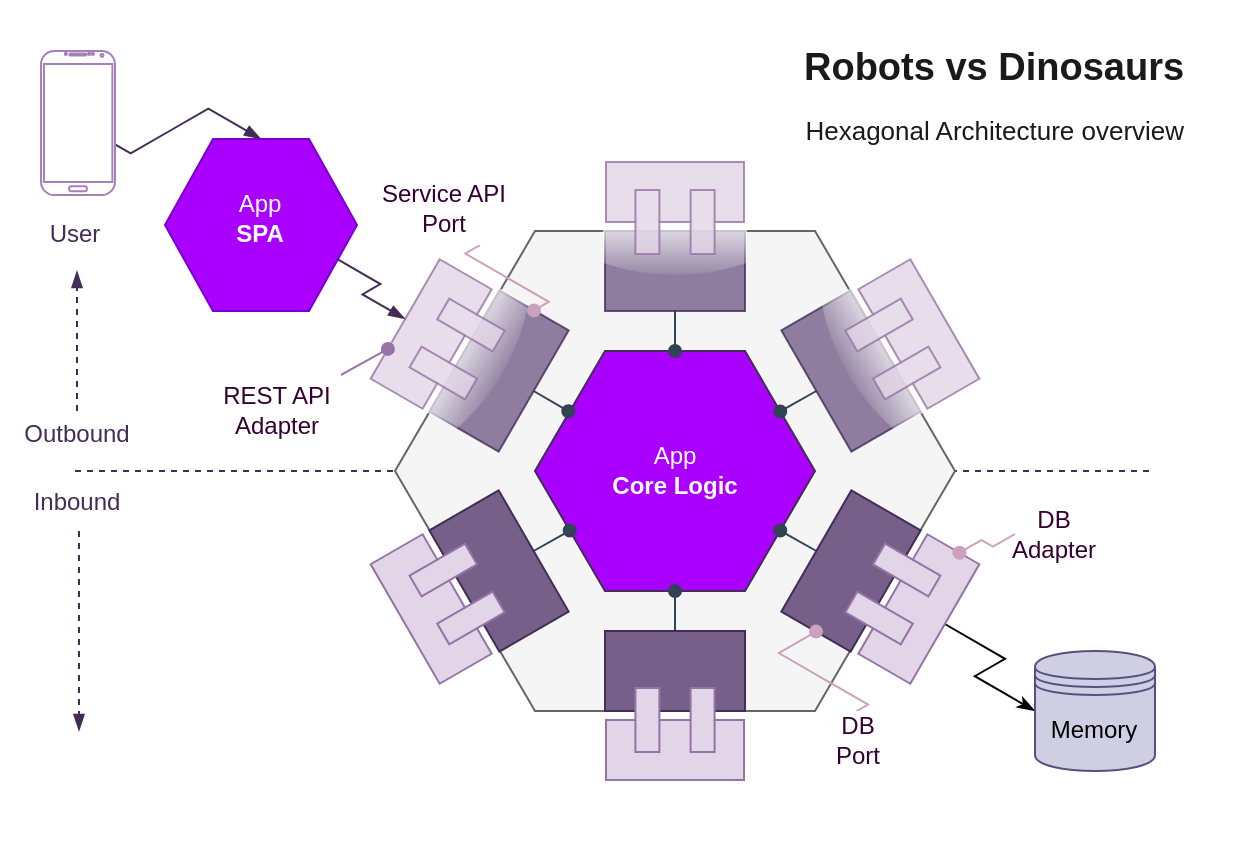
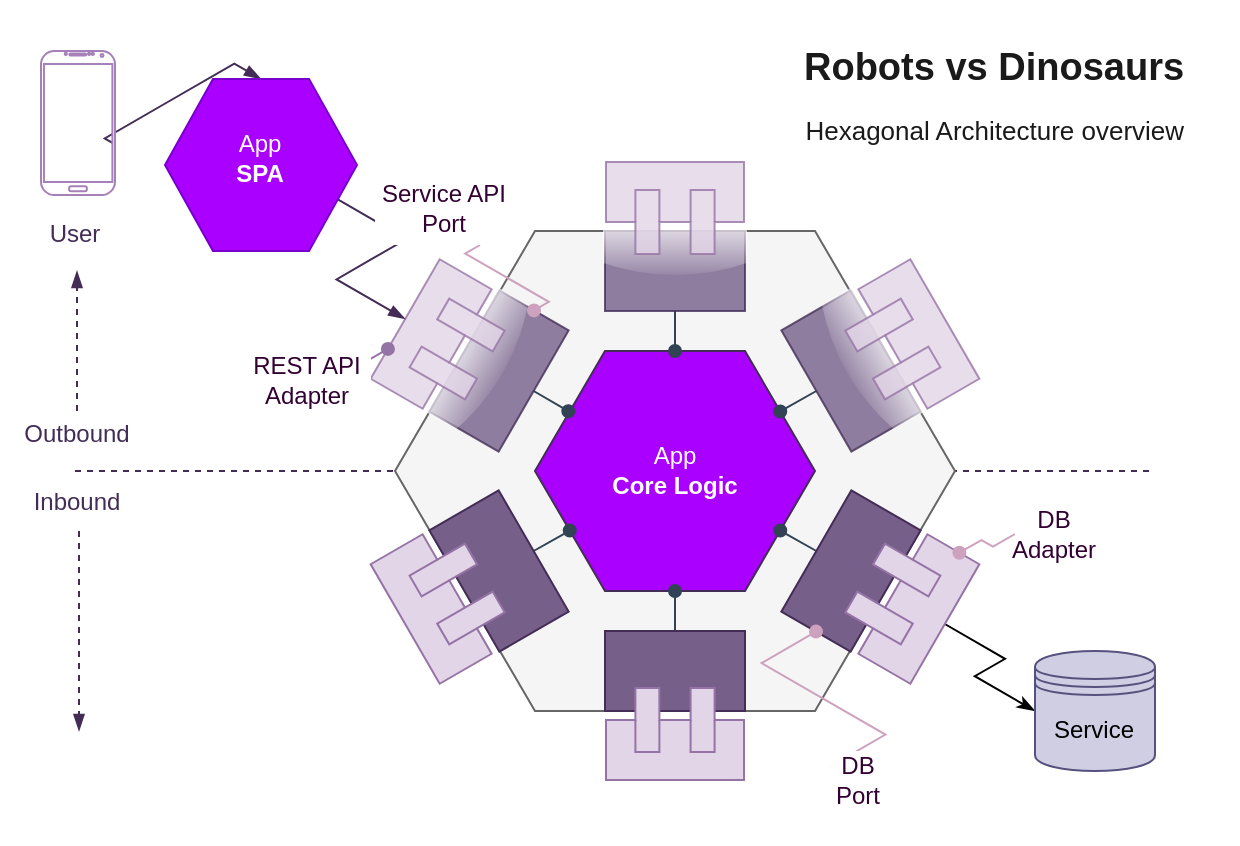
node "App SPA": moved (261, 225) -> (261, 165)
node "REST API Adapter": moved (278, 411) -> (308, 381)
node "Memory": label "Memory" -> "Service"
node "DB Port": moved (859, 741) -> (859, 781)
